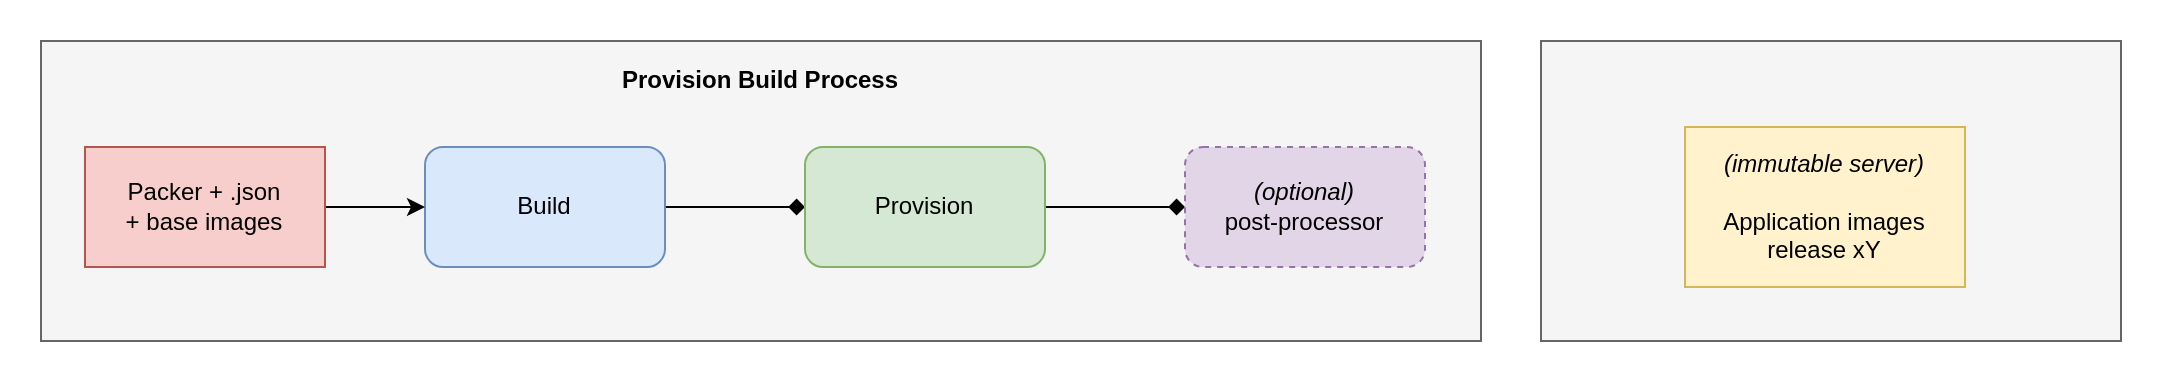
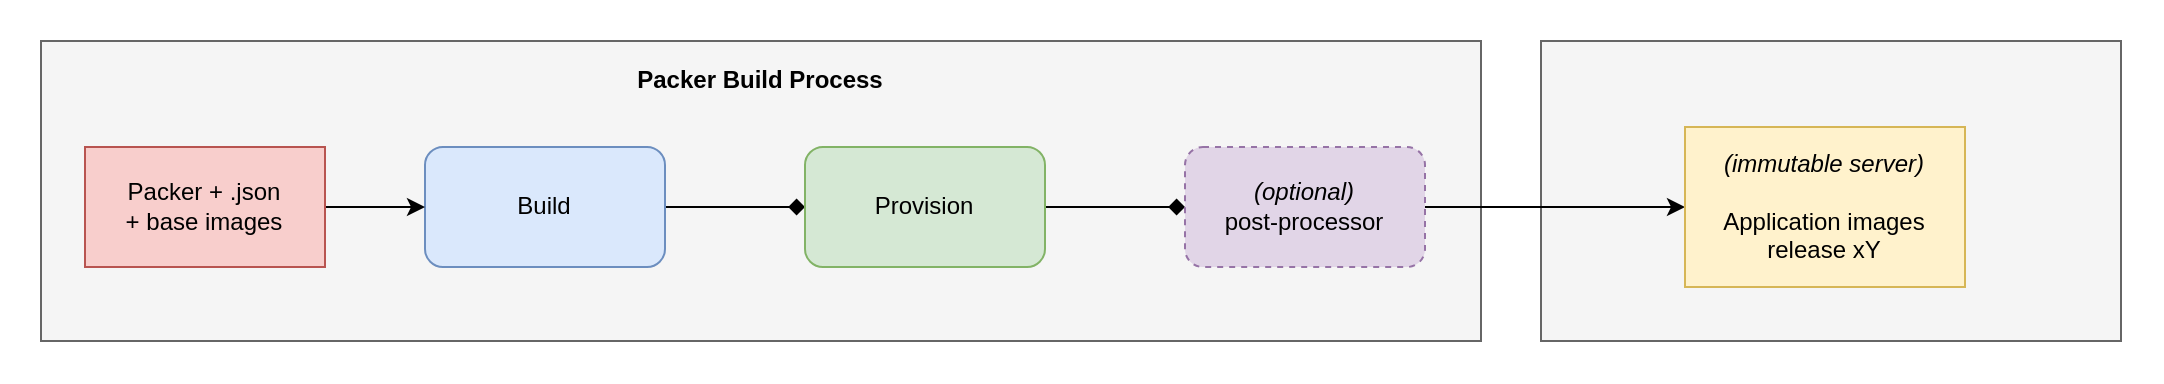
node "Provision Build Process": label "Provision Build Process" -> "Packer Build Process"
edge "(optional) post-processor" -> "(immutable server) Application images release xY": added
